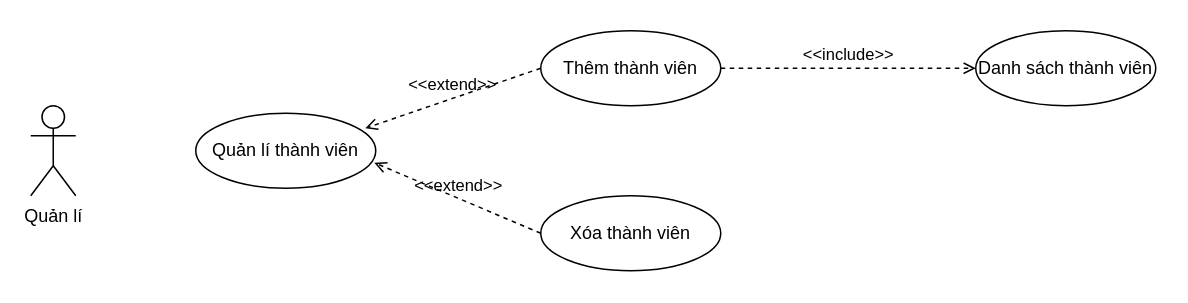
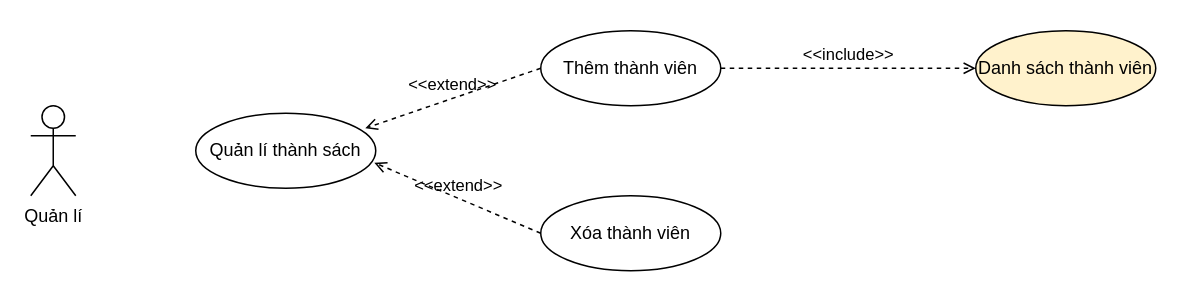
node "Danh sách thành viên": fillcolor #ffffff -> #fff2cc
node "Quản lí thành viên": label "Quản lí thành viên" -> "Quản lí thành sách"
